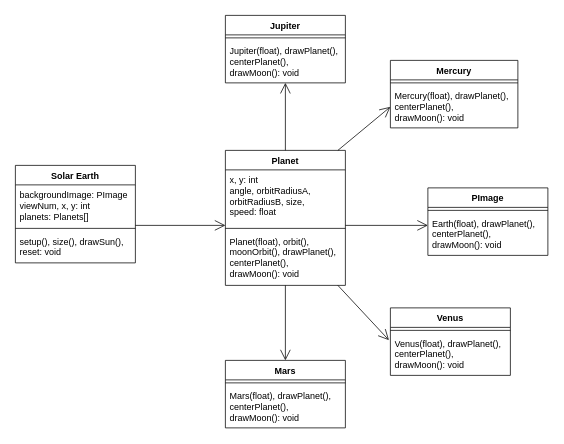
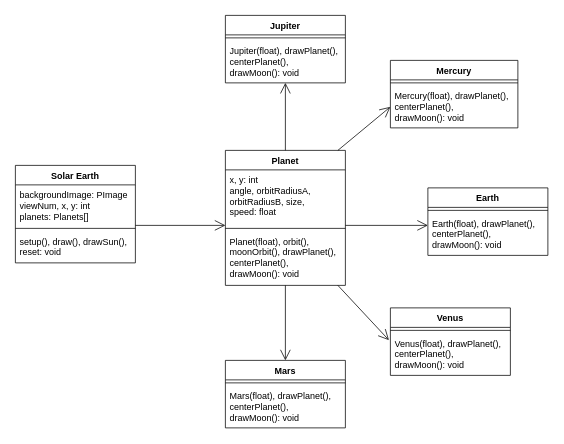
node "PImage": label "PImage" -> "Earth"
node "setup(), size(), drawSun(), reset: void": label "setup(), size(), drawSun(), reset: void" -> "setup(), draw(), drawSun(), reset: void"
